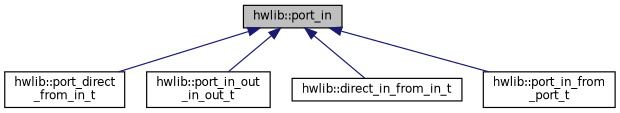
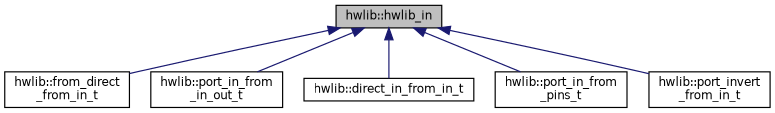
node "hwlib::port_in": label "hwlib::port_in" -> "hwlib::hwlib_in"
node "hwlib::port_direct _from_in_t": label "hwlib::port_direct _from_in_t" -> "hwlib::from_direct _from_in_t"
node "hwlib::port_in_out _in_out_t": label "hwlib::port_in_out _in_out_t" -> "hwlib::port_in_from _in_out_t"
node "hwlib::port_in_from _port_t": label "hwlib::port_in_from _port_t" -> "hwlib::port_in_from _pins_t"
node "hwlib::port_invert _from_in_t": added
